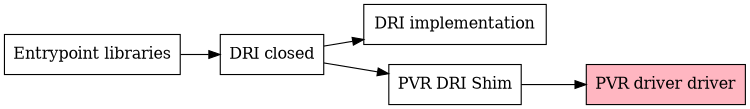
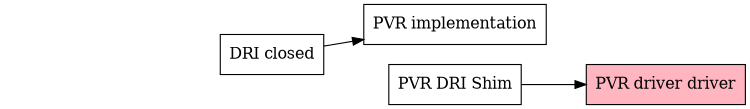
node "DRI implementation": label "DRI implementation" -> "PVR implementation"
node "Entrypoint libraries": removed
edge "DRI closed" -> "PVR DRI Shim": removed
